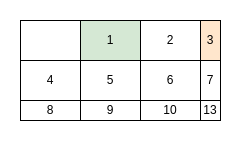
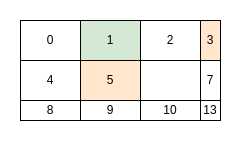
node "0": added
node "5": fillcolor #ffffff -> #ffe6cc
node "6": removed
